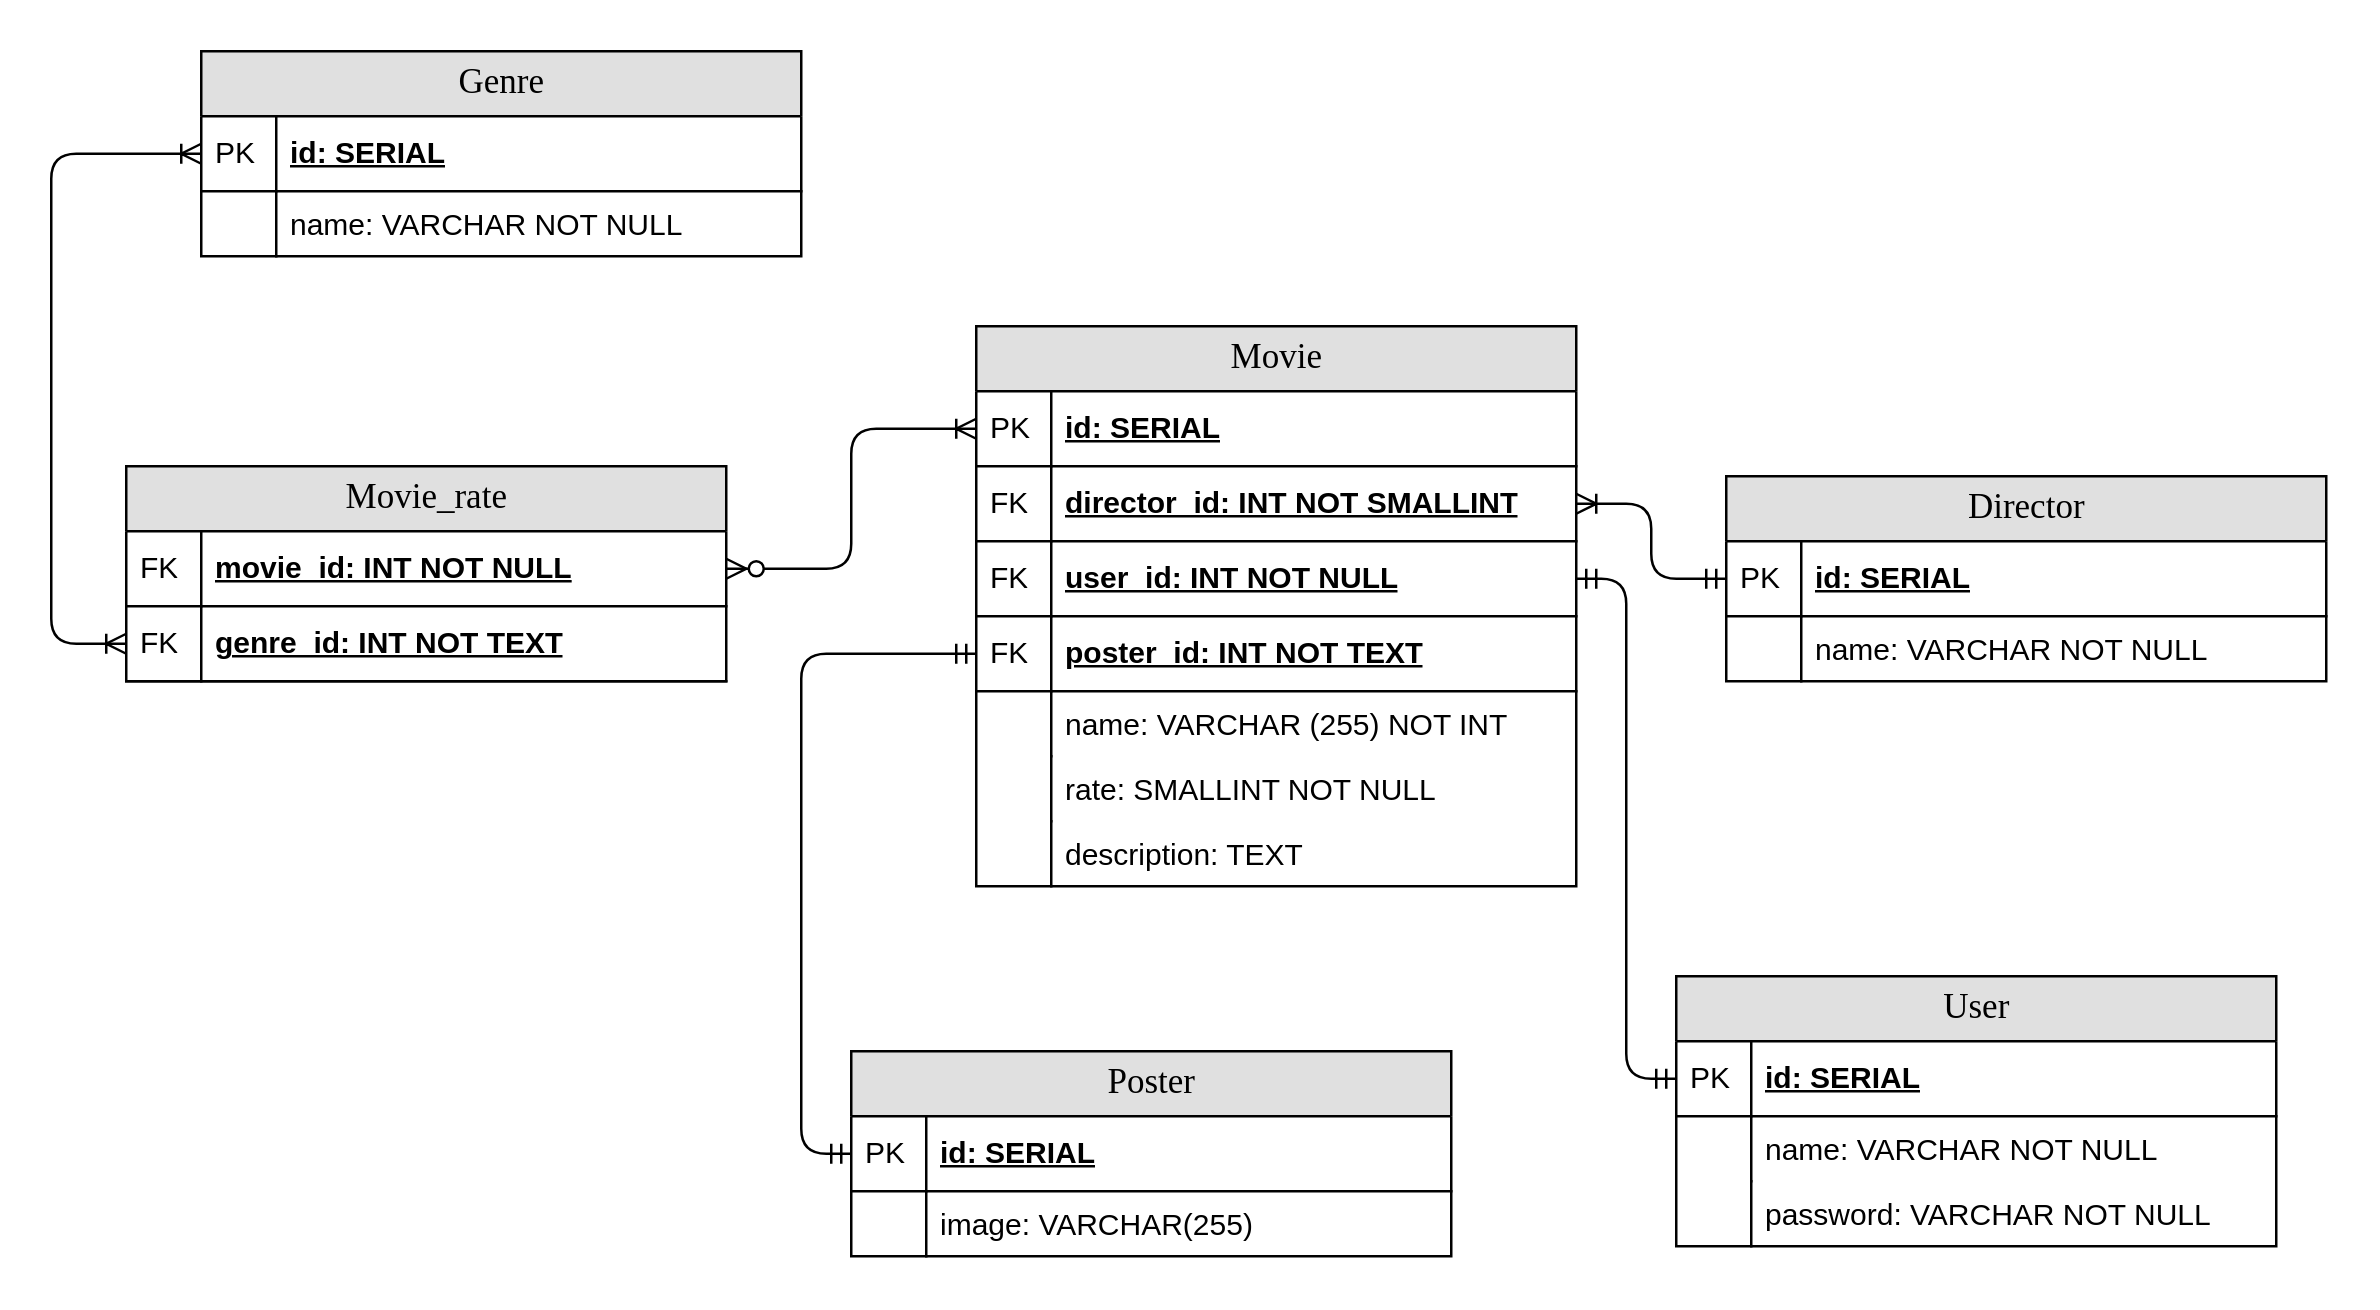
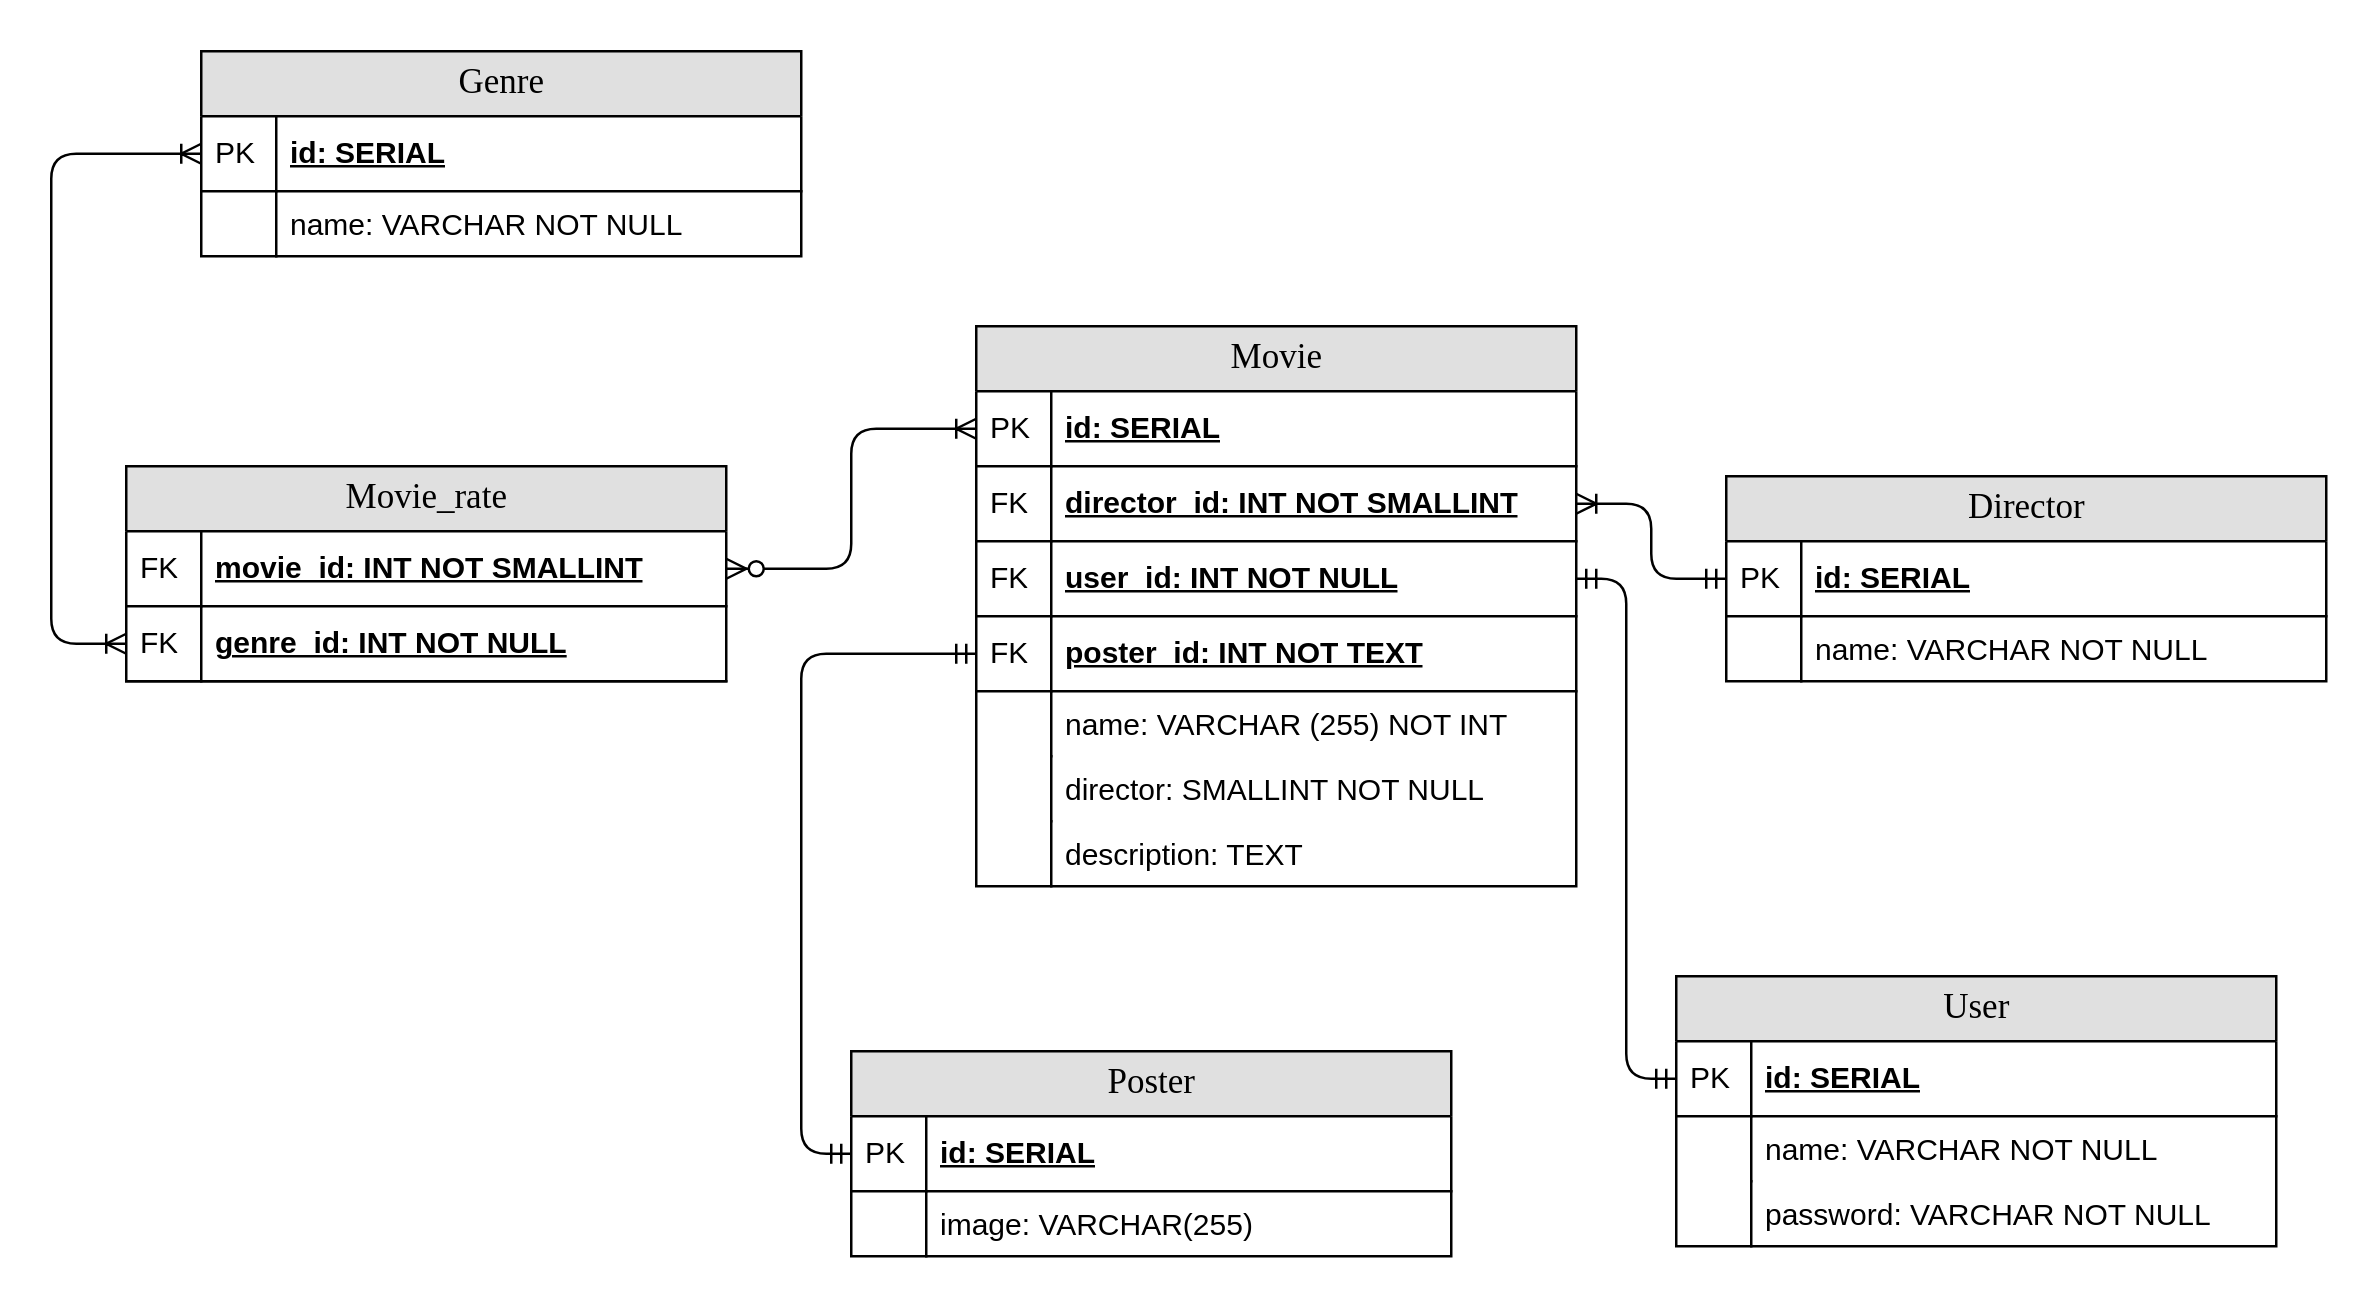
node "movie_id: INT NOT NULL": label "movie_id: INT NOT NULL" -> "movie_id: INT NOT SMALLINT"
node "genre_id: INT NOT TEXT": label "genre_id: INT NOT TEXT" -> "genre_id: INT NOT NULL"
node "rate: SMALLINT NOT NULL": label "rate: SMALLINT NOT NULL" -> "director: SMALLINT NOT NULL"
